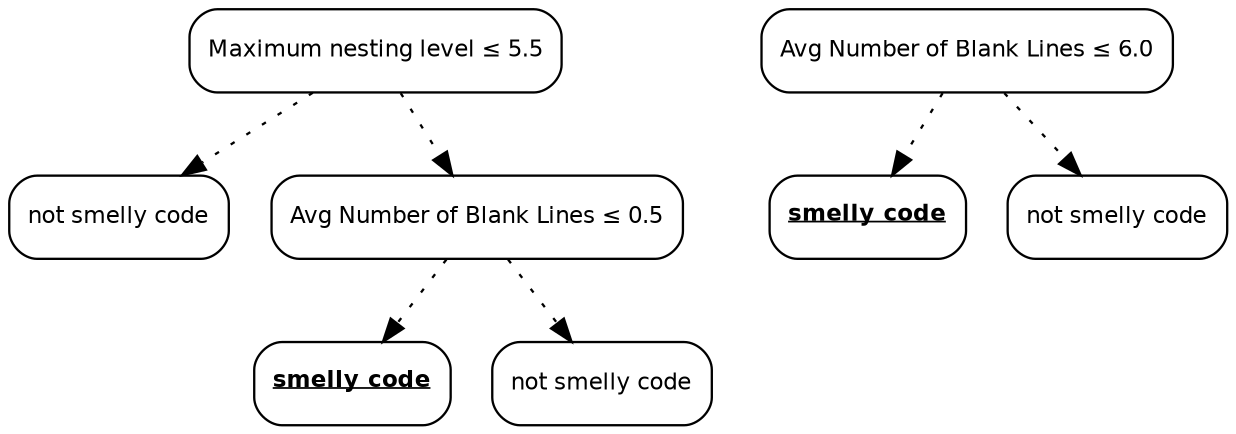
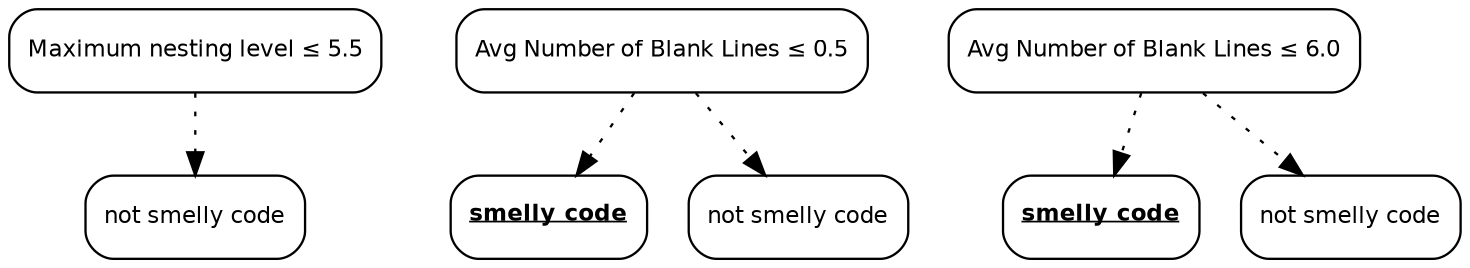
edge "Maximum nesting level ≤ 5.5" -> "Avg Number of Blank Lines ≤ 0.5": removed
